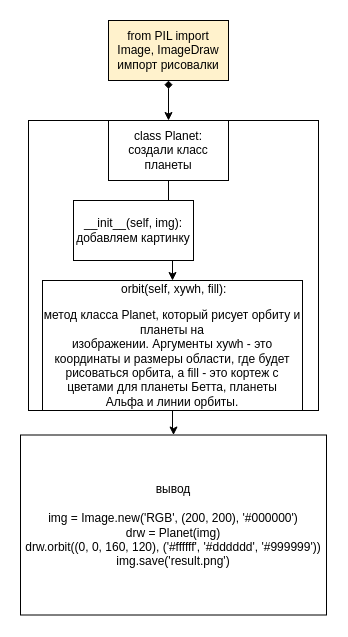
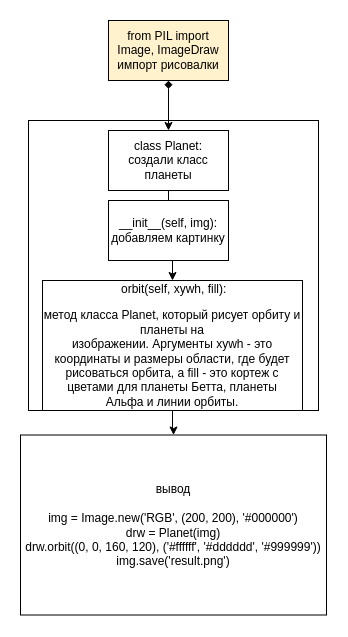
node "class Planet: создали класс планеты": moved (169, 151) -> (169, 161)
node "__init__(self, img): добавляем картинку": moved (134, 231) -> (169, 231)
